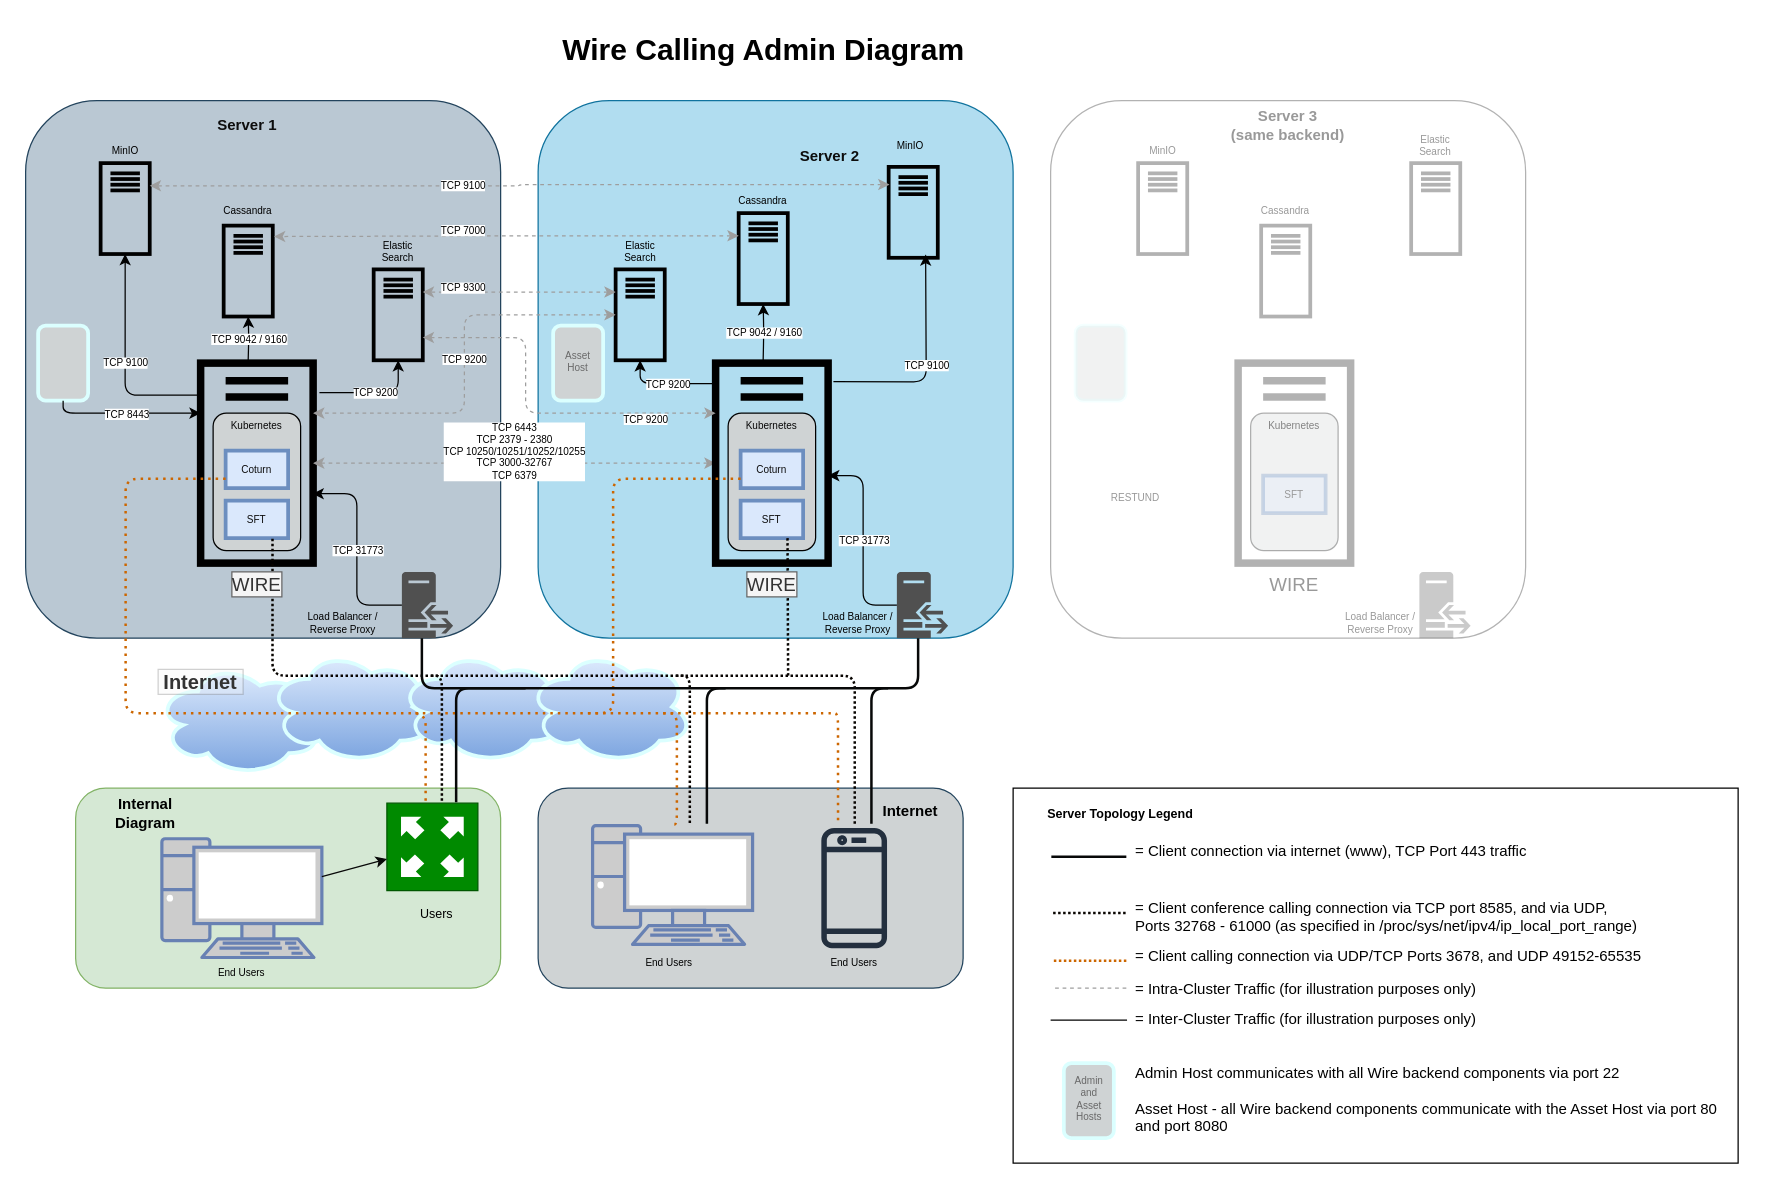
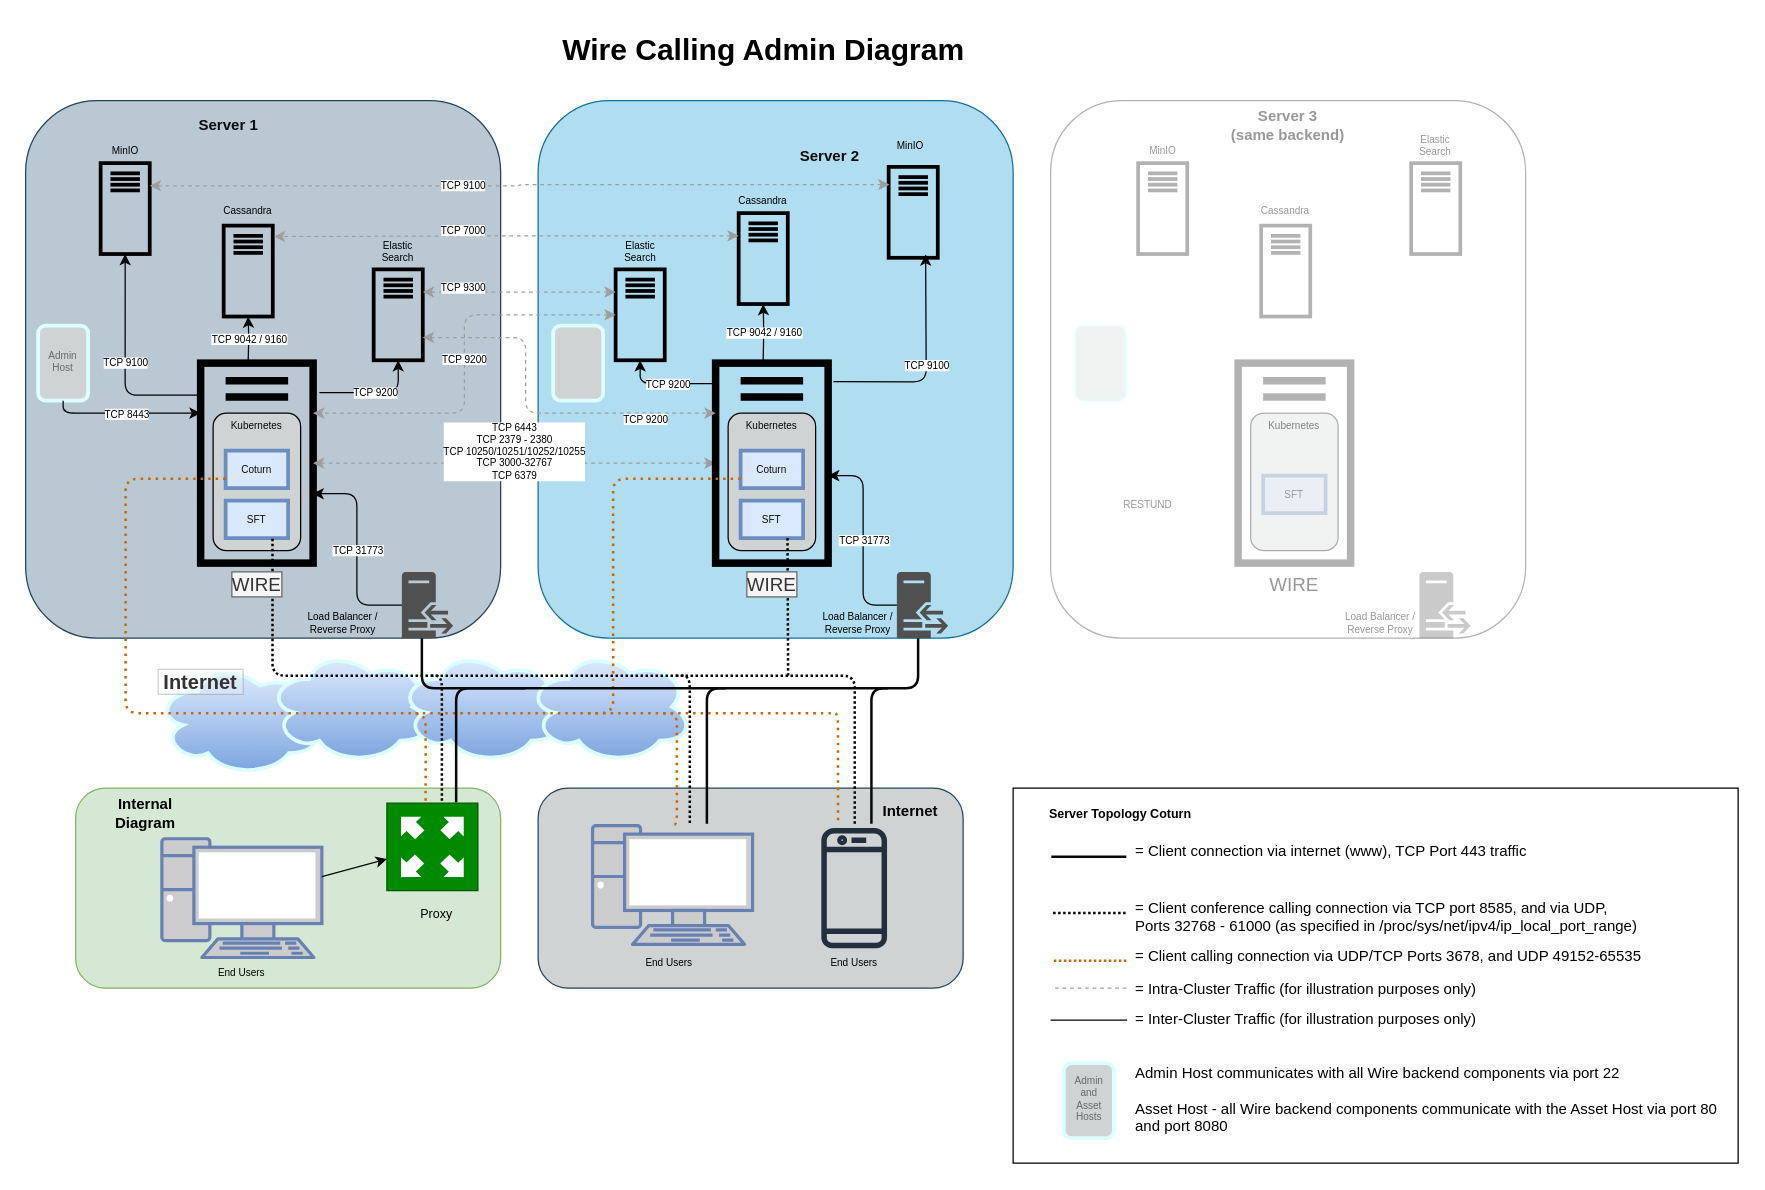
node "Server 1": moved (248, 126) -> (229, 126)
node "Admin Host": added
node "Asset Host": removed
node "RESTUND": moved (1136, 498) -> (1148, 504)
node "Server Topology Legend": label "Server Topology Legend" -> "Server Topology Coturn"
node "Users": label "Users" -> "Proxy"
